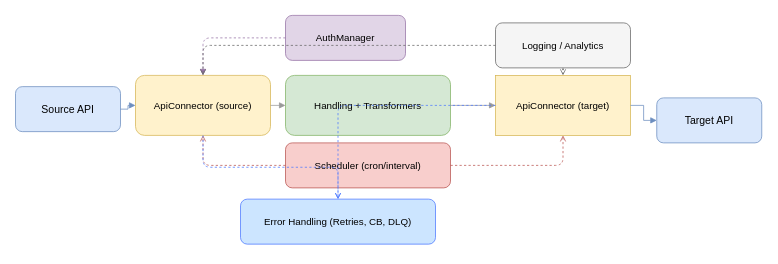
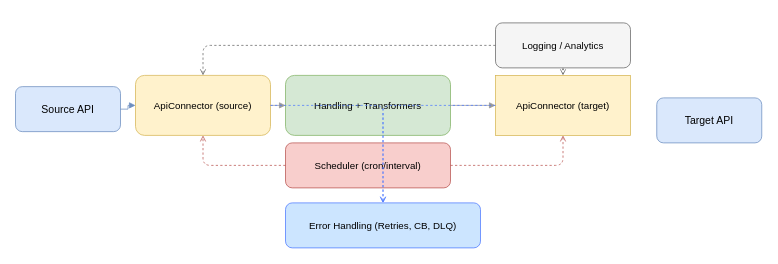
edge "AuthManager" -> "ApiConnector (source)": removed
node "AuthManager": removed
edge "ApiConnector (target)" -> "Target API": removed
node "Error Handling (Retries, CB, DLQ)": moved (338, 222) -> (383, 225)
